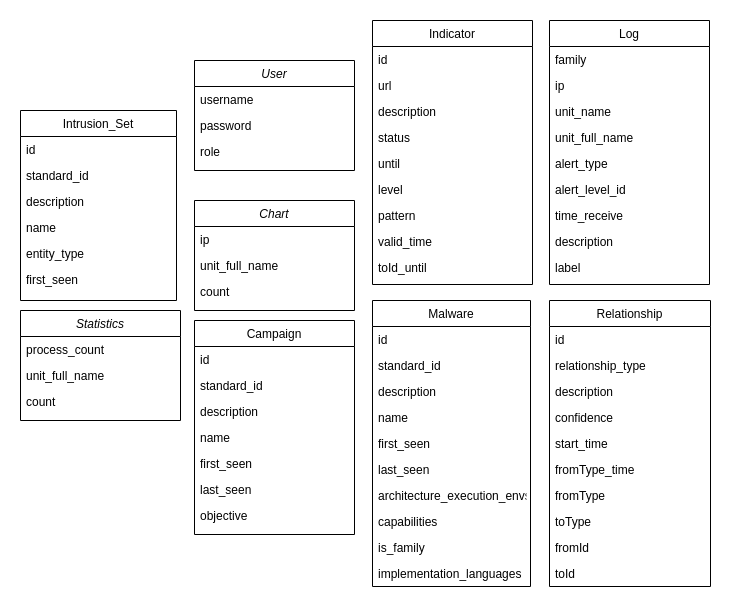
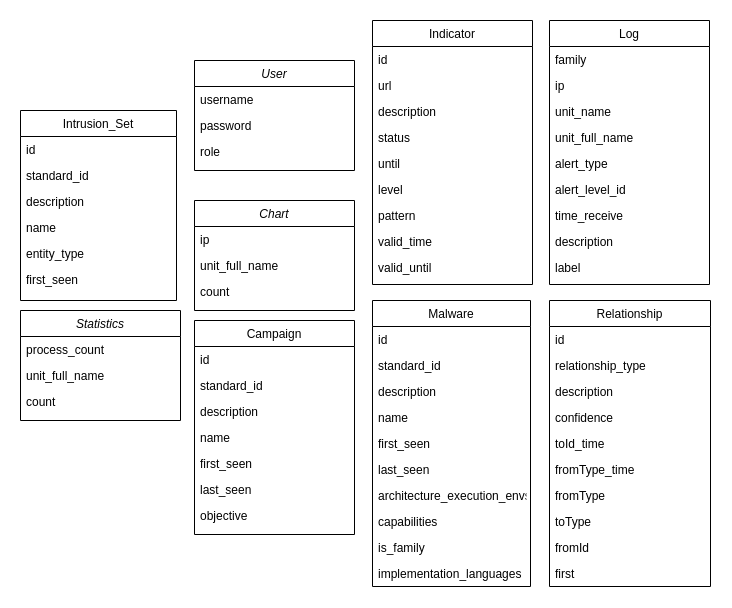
node "toId_until": label "toId_until" -> "valid_until"
node "start_time": label "start_time" -> "toId_time"
node "toId": label "toId" -> "first"
